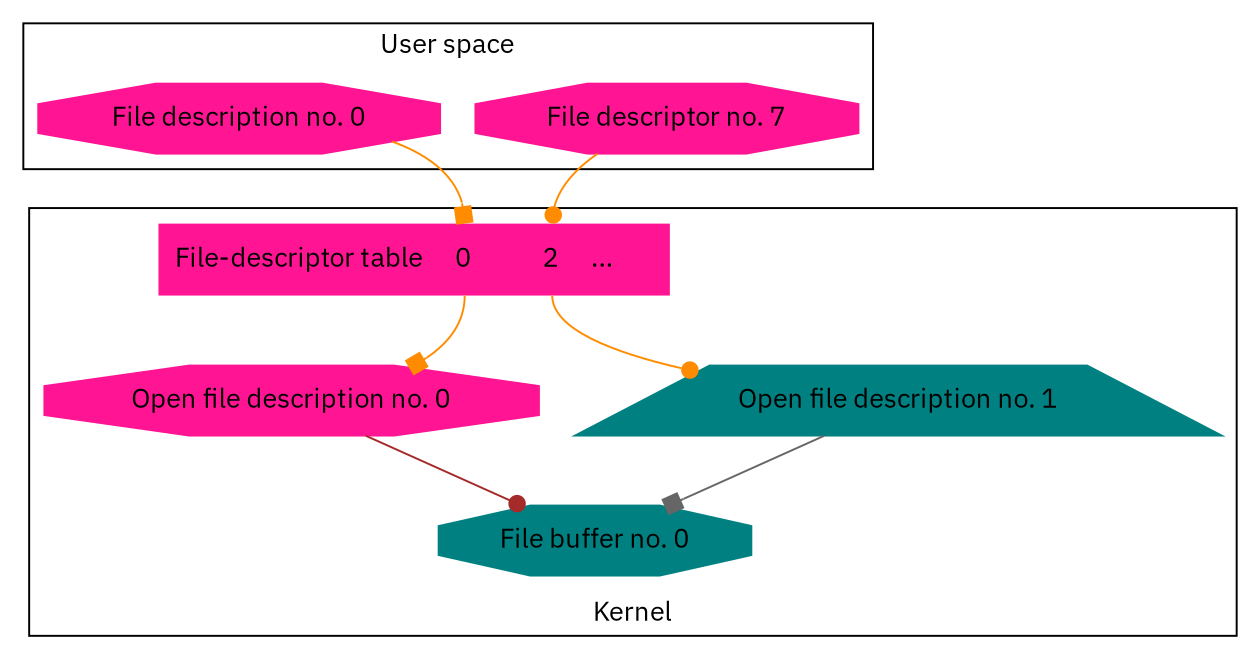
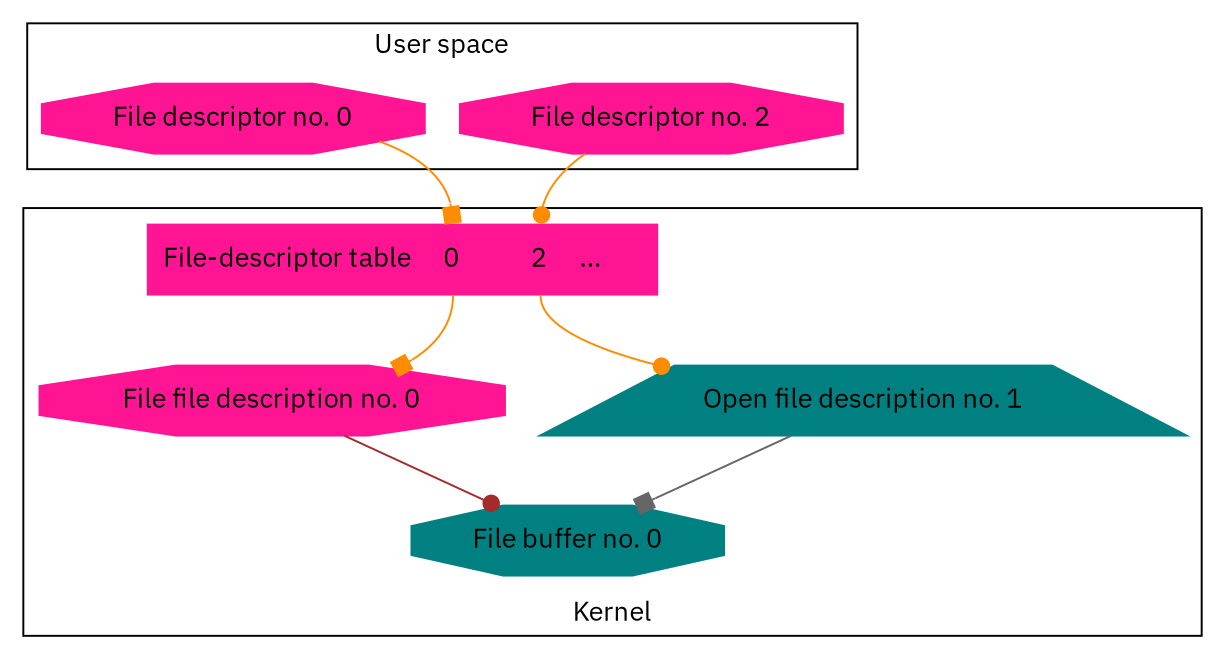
node "File description no. 0": label "File description no. 0" -> "File descriptor no. 0"
node "File descriptor no. 7": label "File descriptor no. 7" -> "File descriptor no. 2"
node "Open file description no. 0": label "Open file description no. 0" -> "File file description no. 0"
